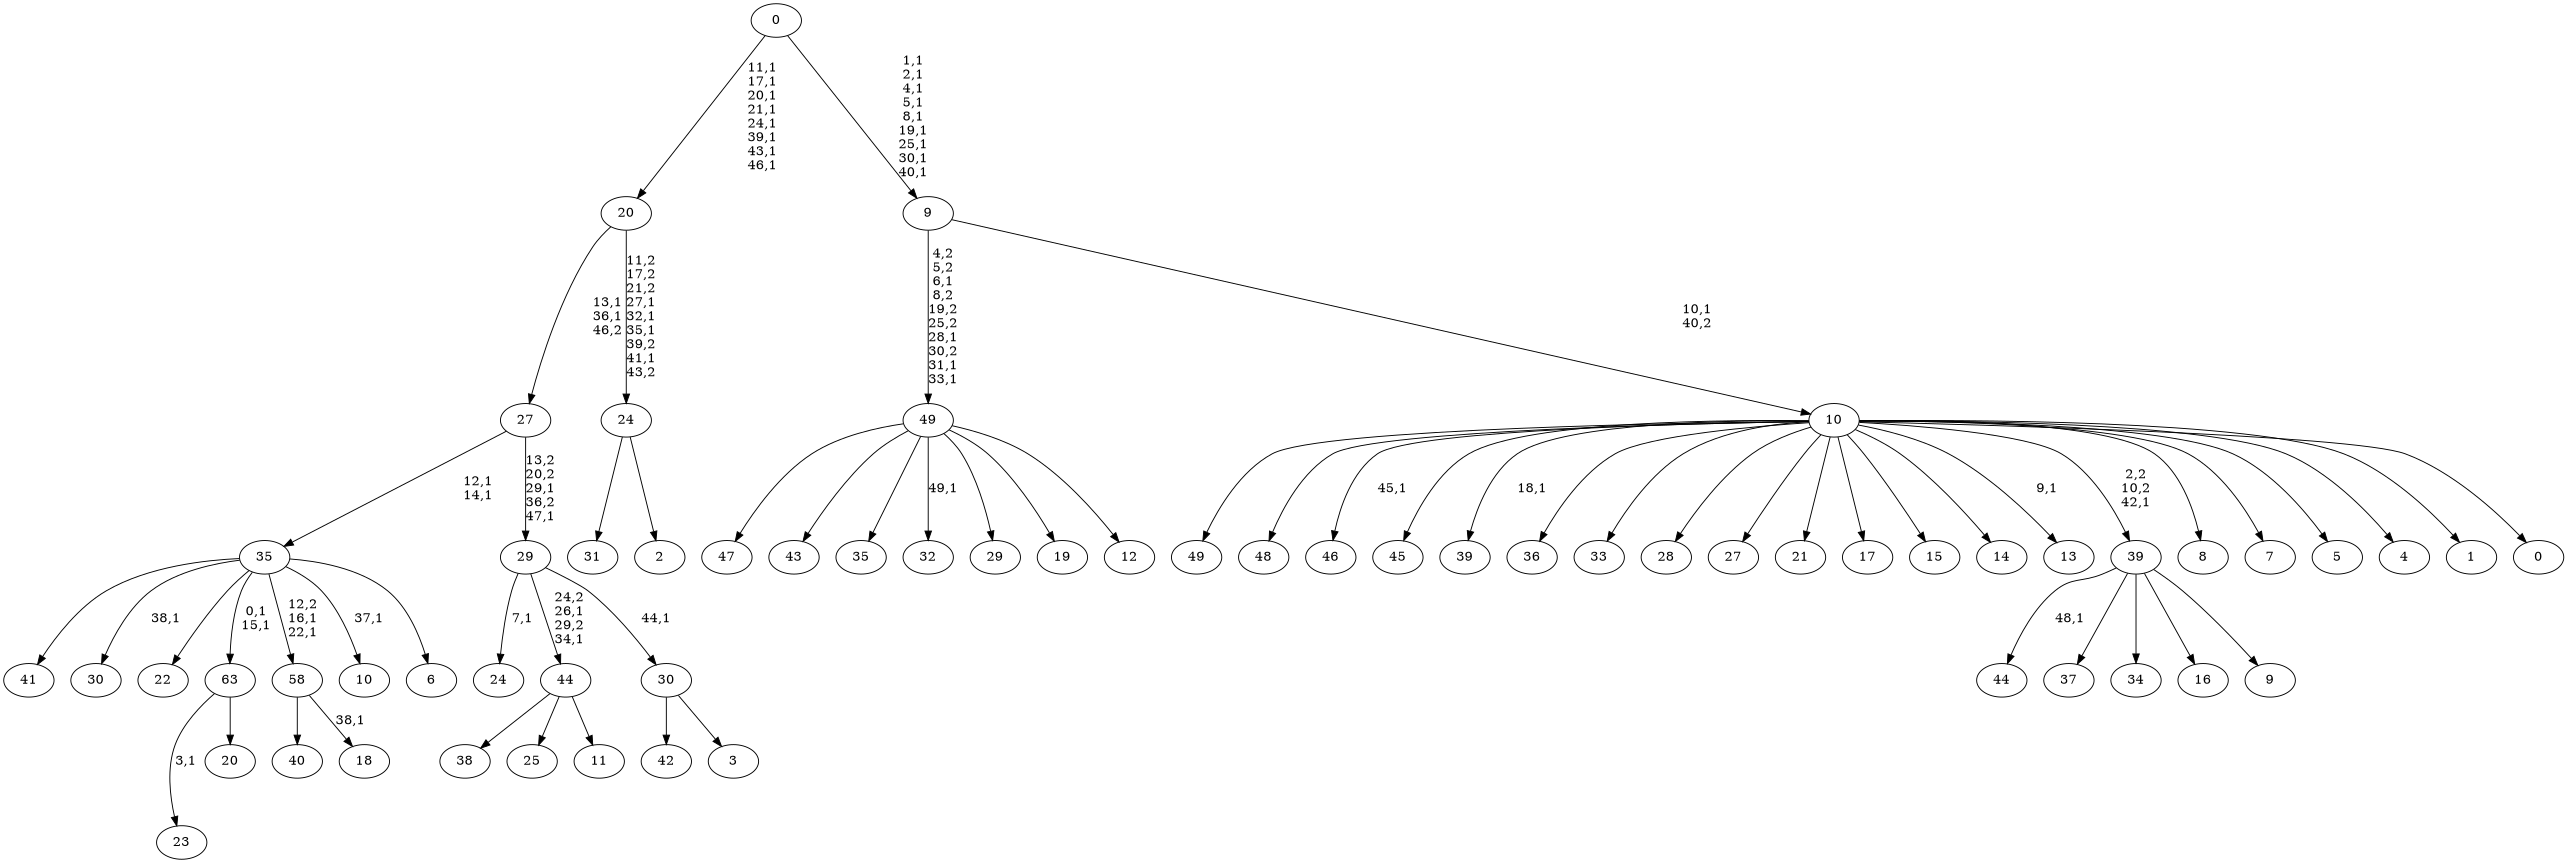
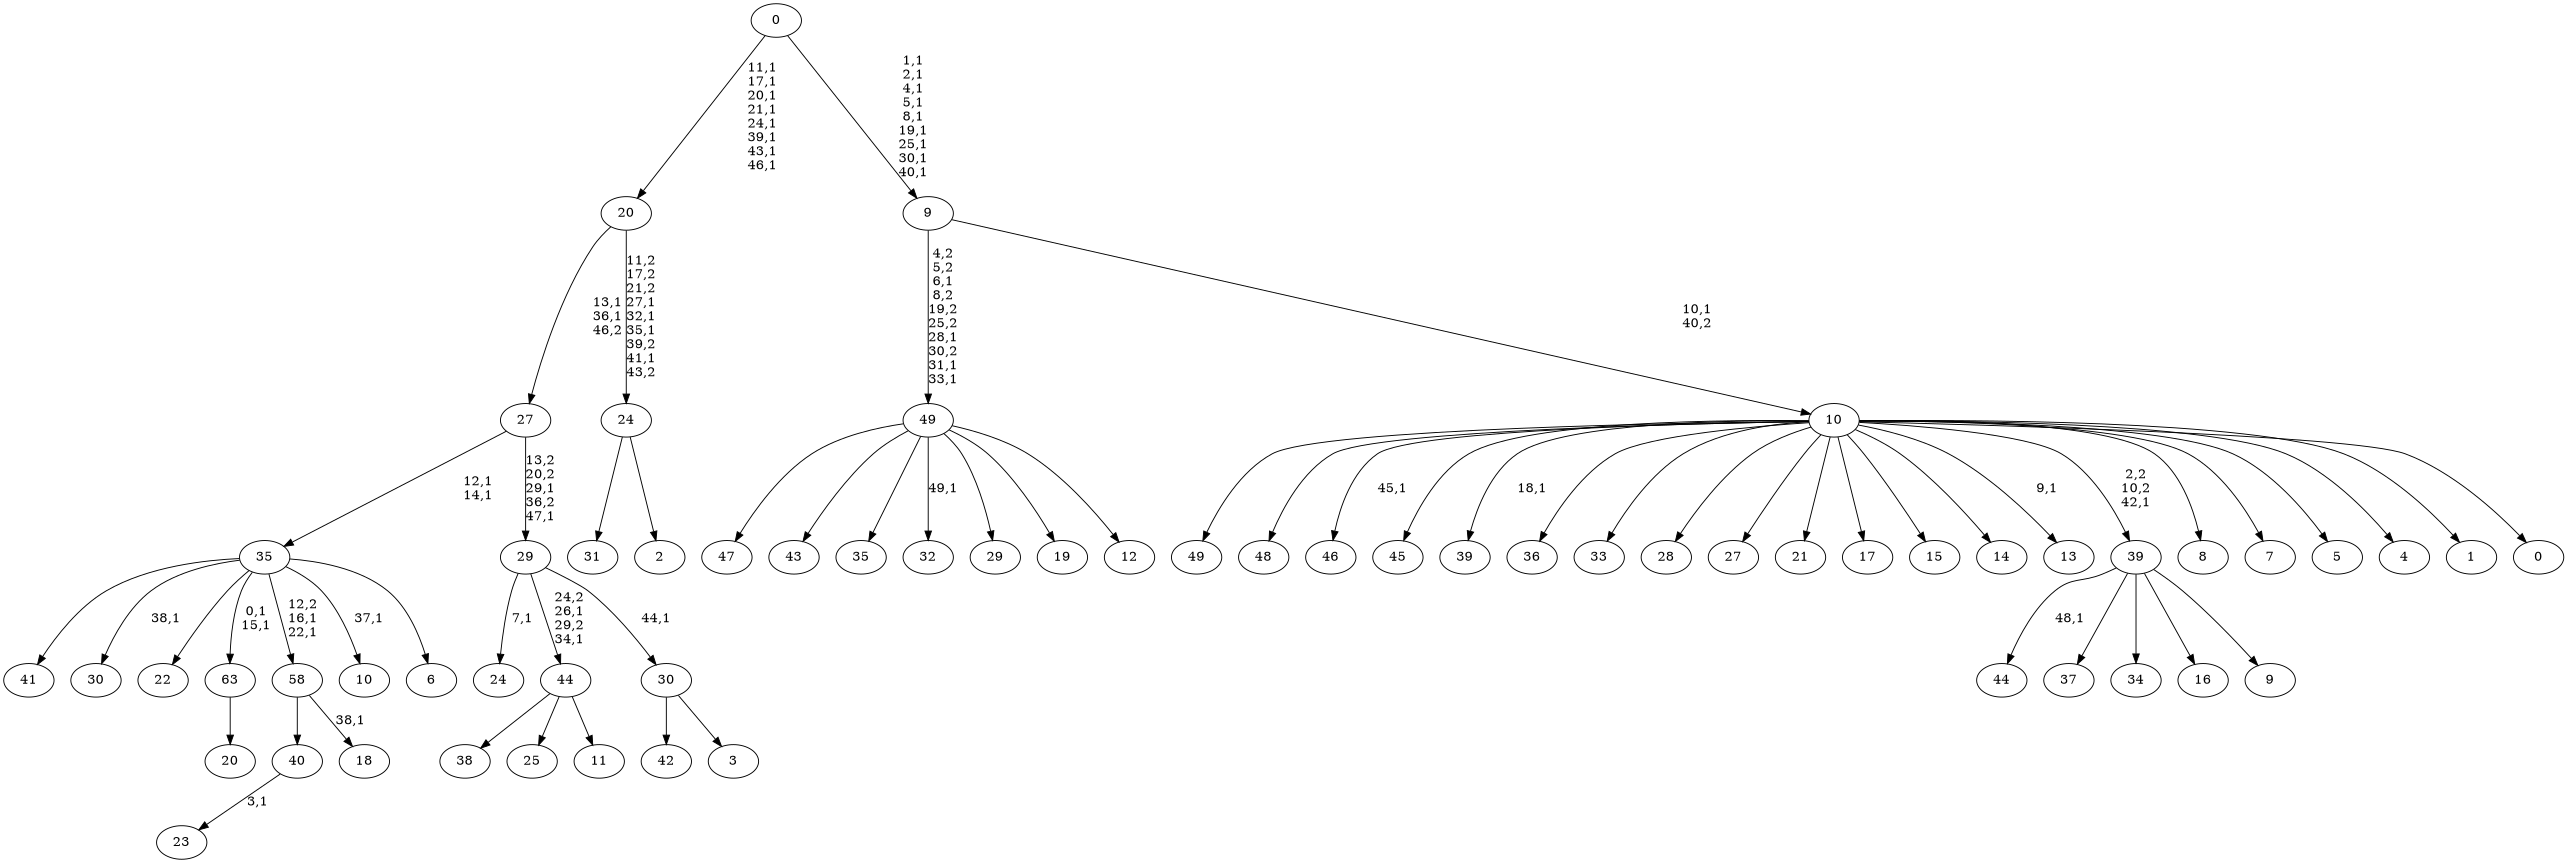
edge "63" -> "23": now "40" -> "23"
